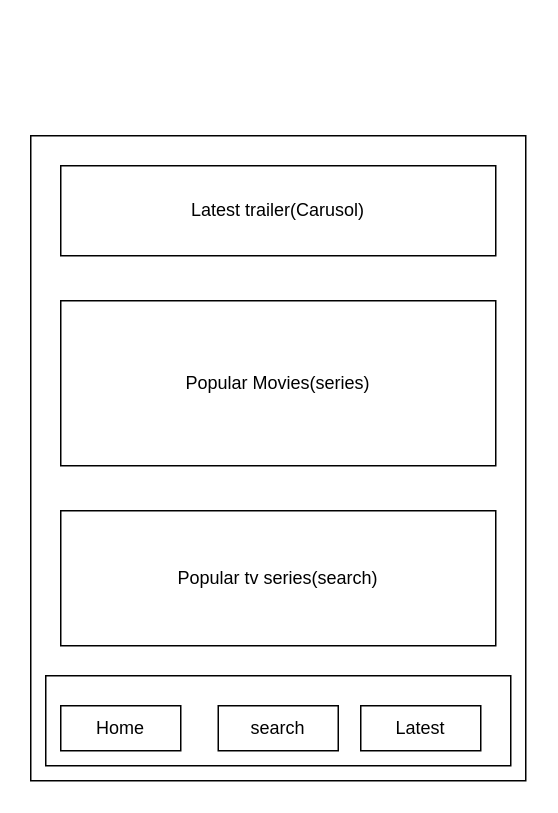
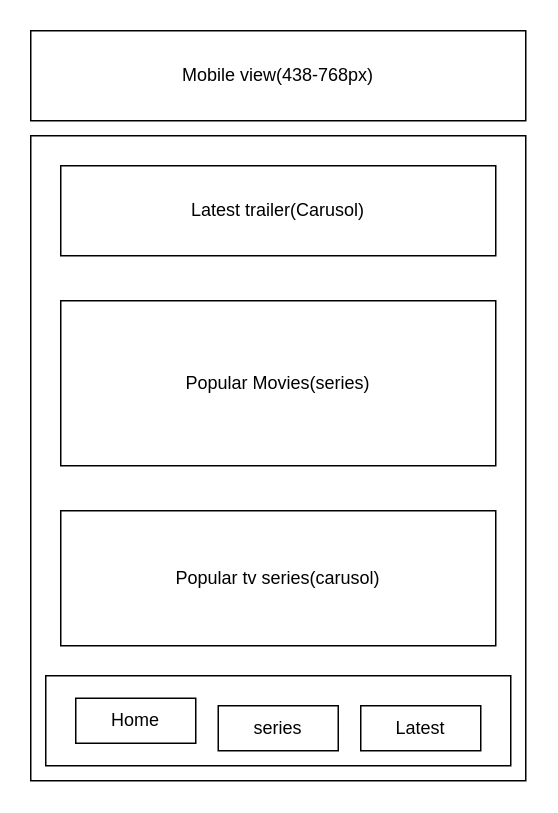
node "Mobile view(438-768px)": added
node "Popular tv series(search)": label "Popular tv series(search)" -> "Popular tv series(carusol)"
node "Home": moved (121, 728) -> (136, 721)
node "search": label "search" -> "series"
